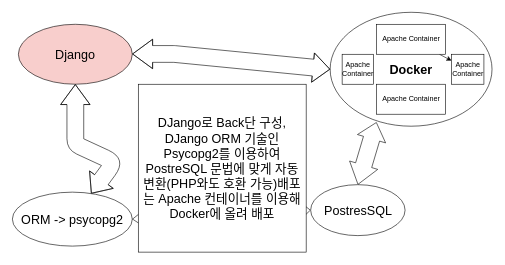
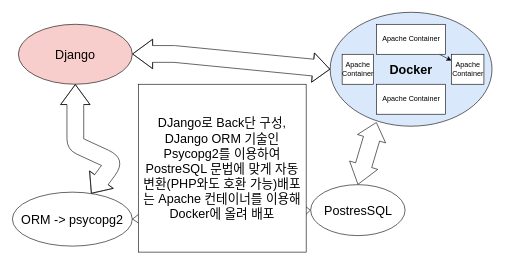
node "Docker": fillcolor #ffffff -> #dae8fc
